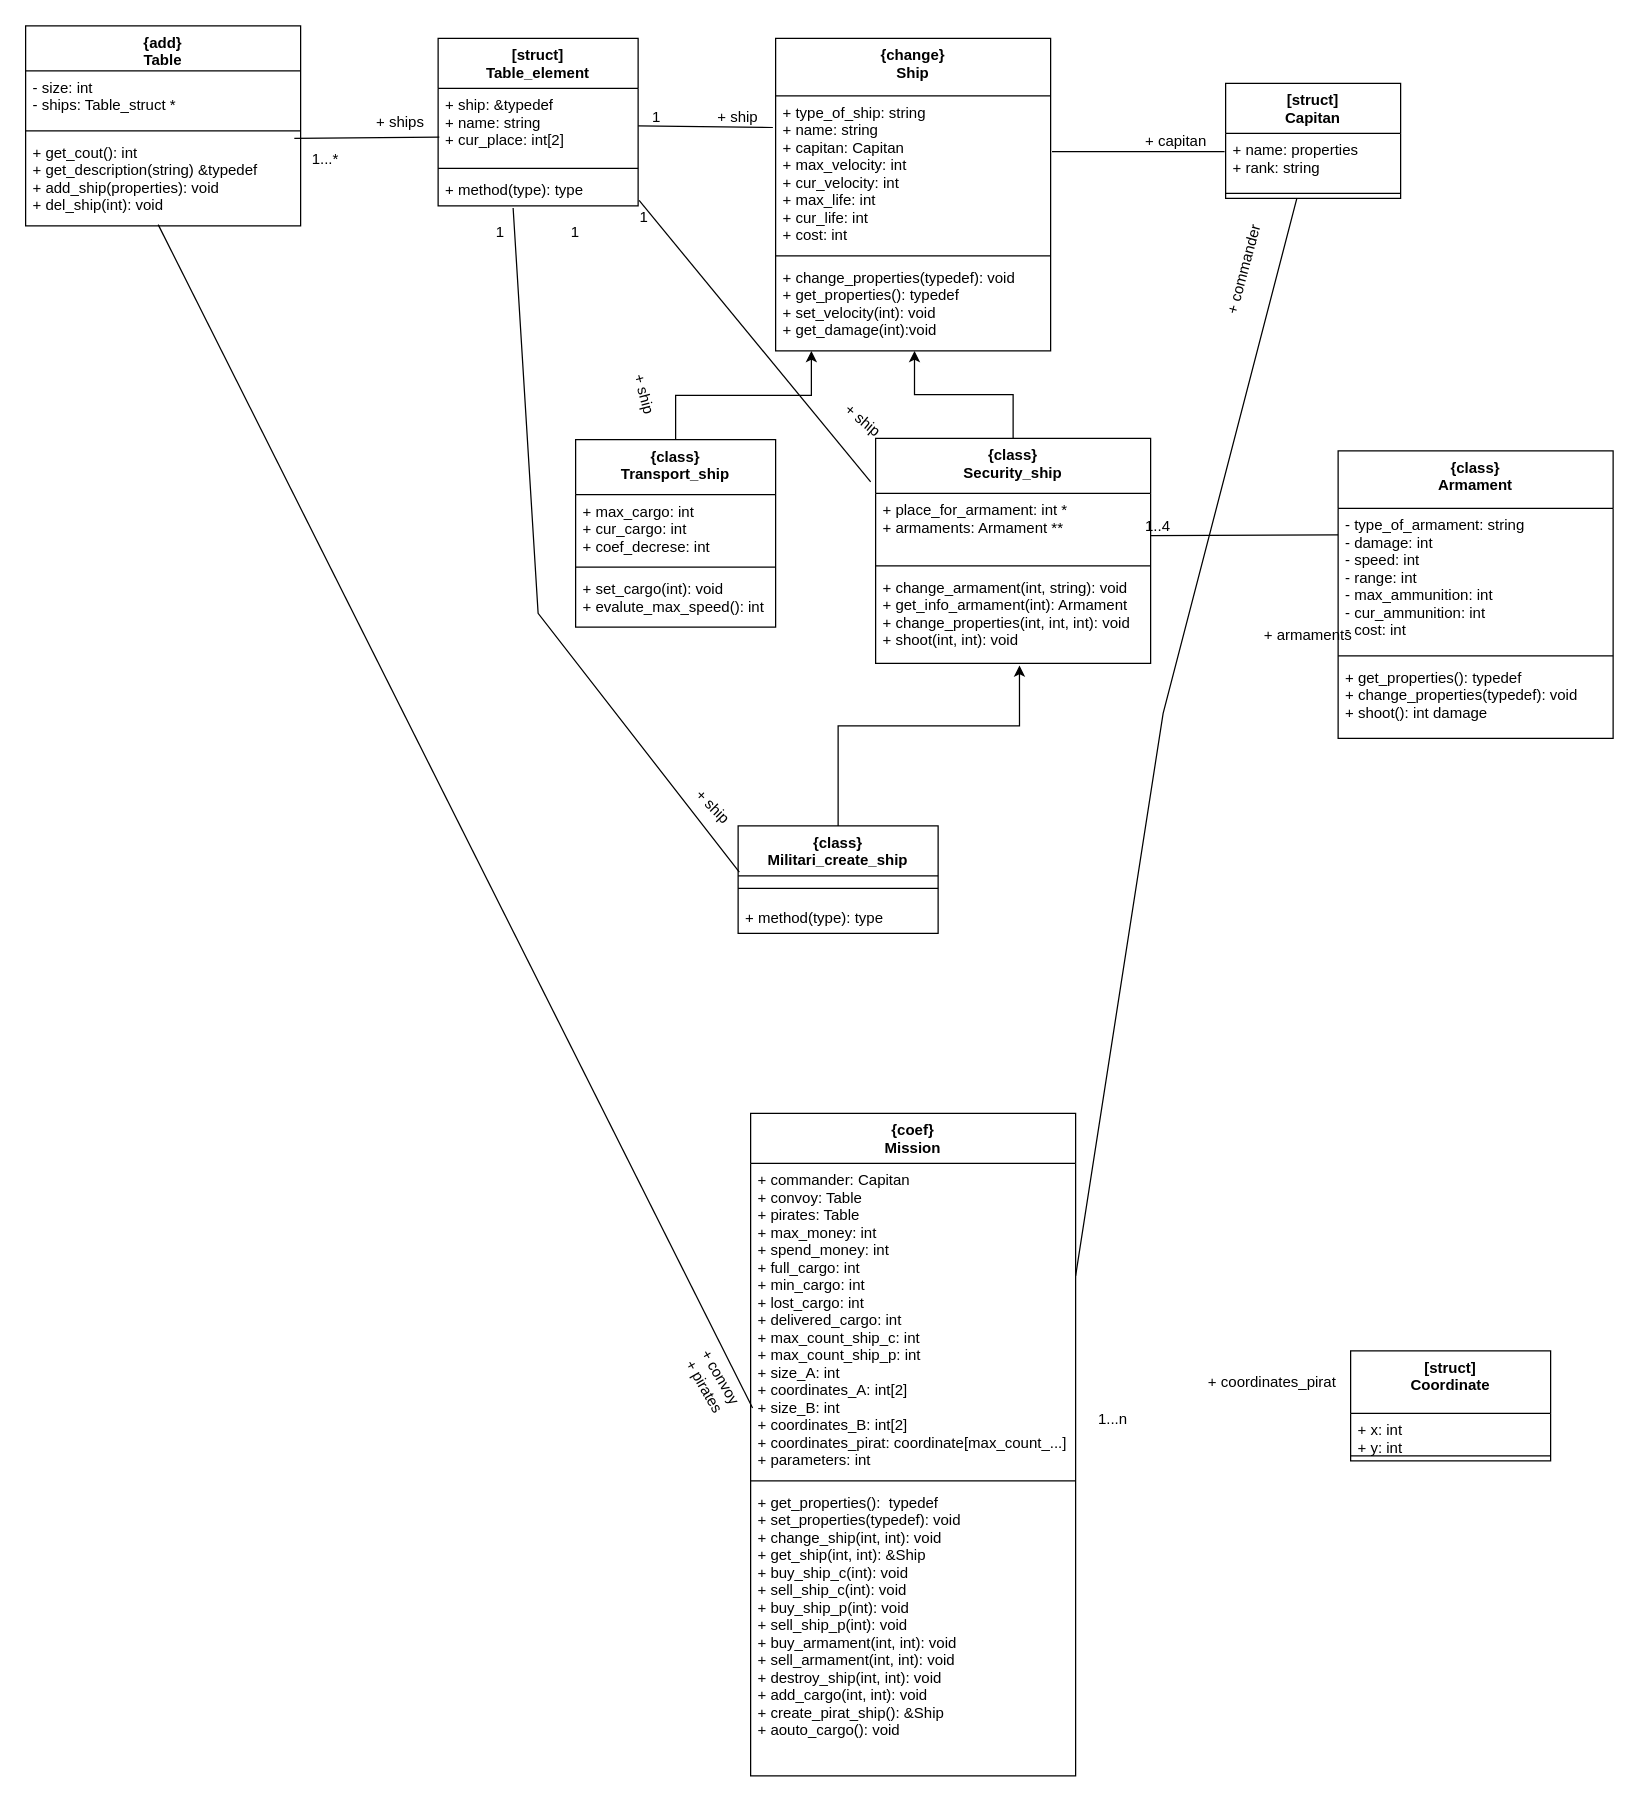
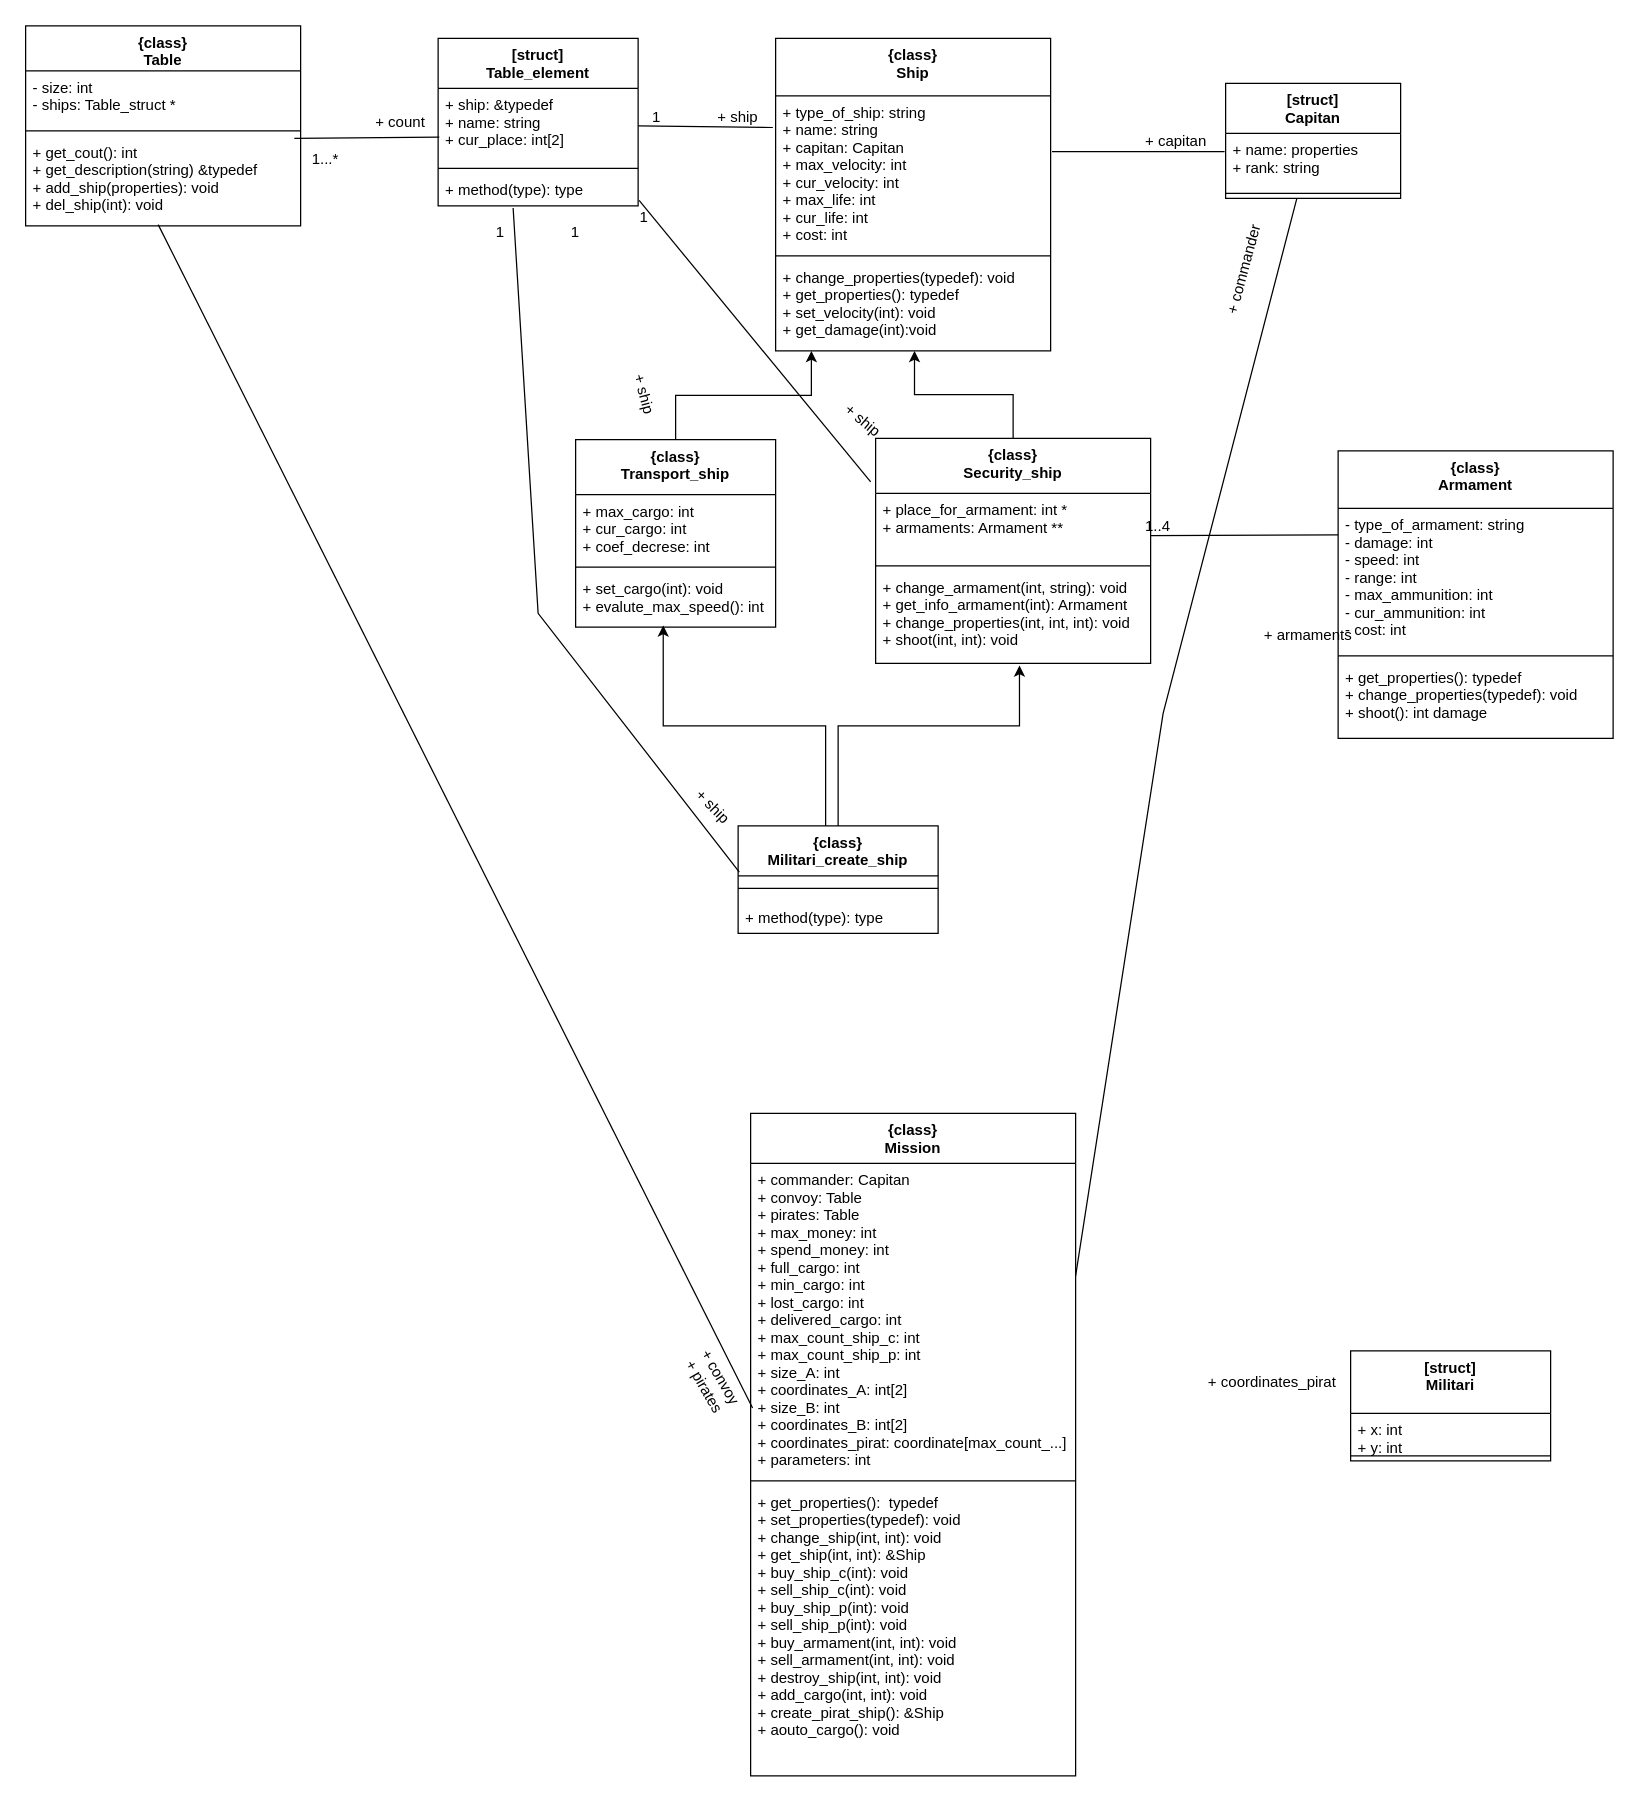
node "{add} Table": label "{add} Table" -> "{class} Table"
node "{change} Ship": label "{change} Ship" -> "{class} Ship"
node "+ ships": label "+ ships" -> "+ count"
edge "{class} Militari_create_ship" -> "+ set_cargo(int): void + evalute_max_speed(): int": added
node "{coef} Mission": label "{coef} Mission" -> "{class} Mission"
node "[struct] Coordinate": label "[struct] Coordinate" -> "[struct] Militari"
node "1...n": removed
